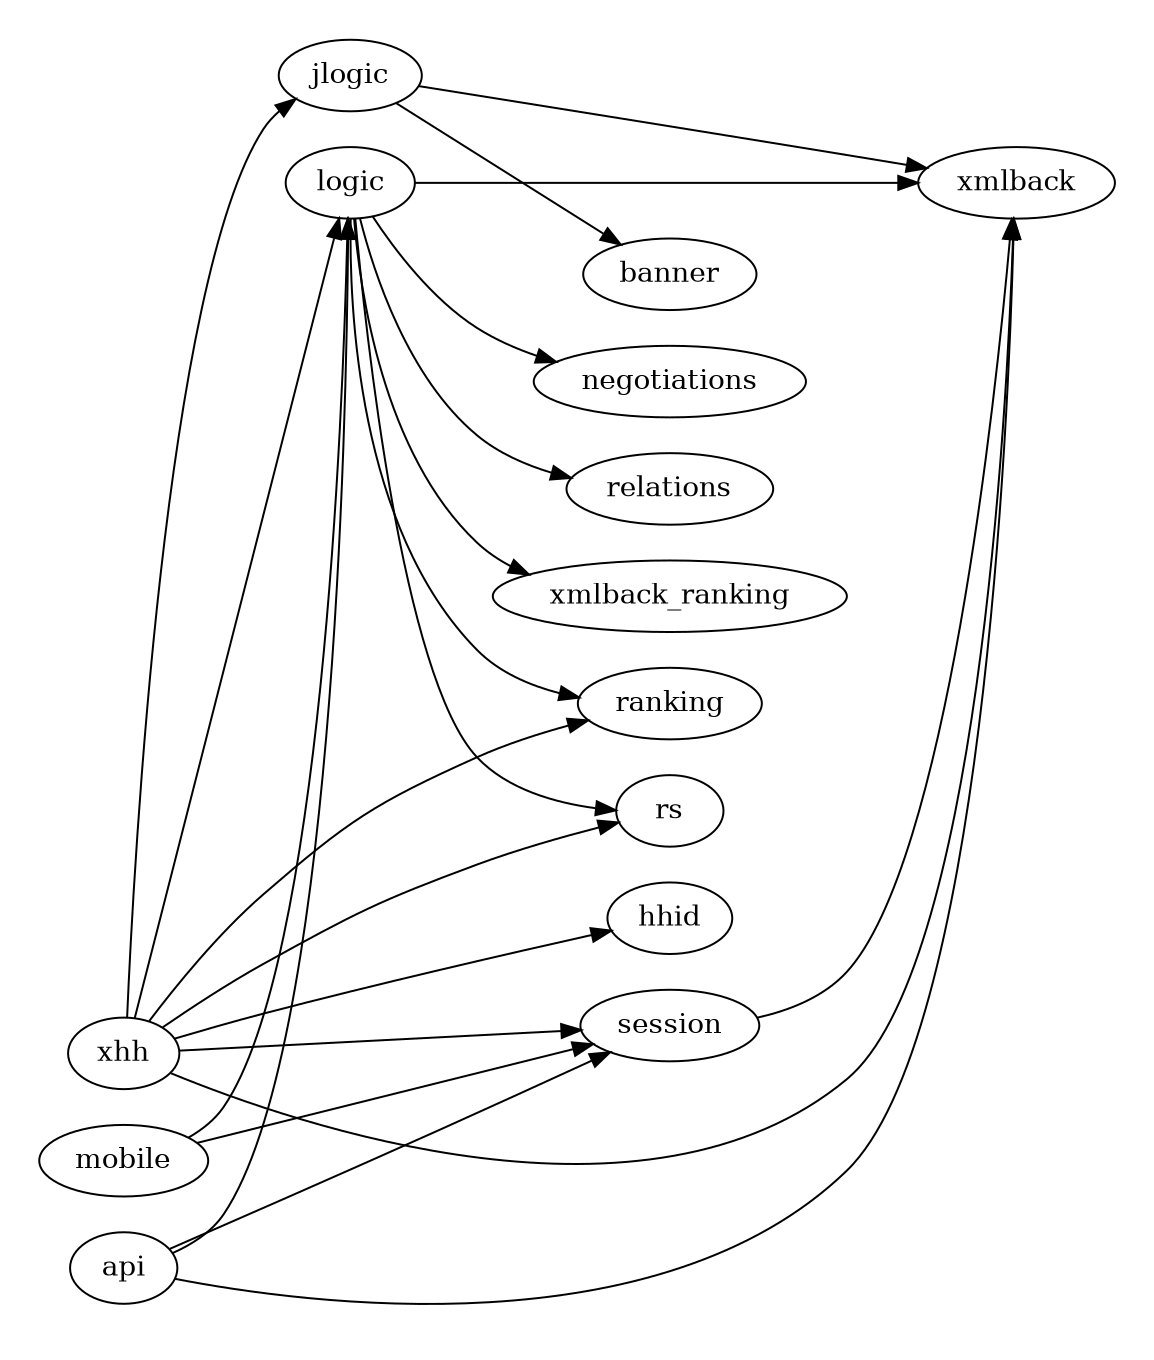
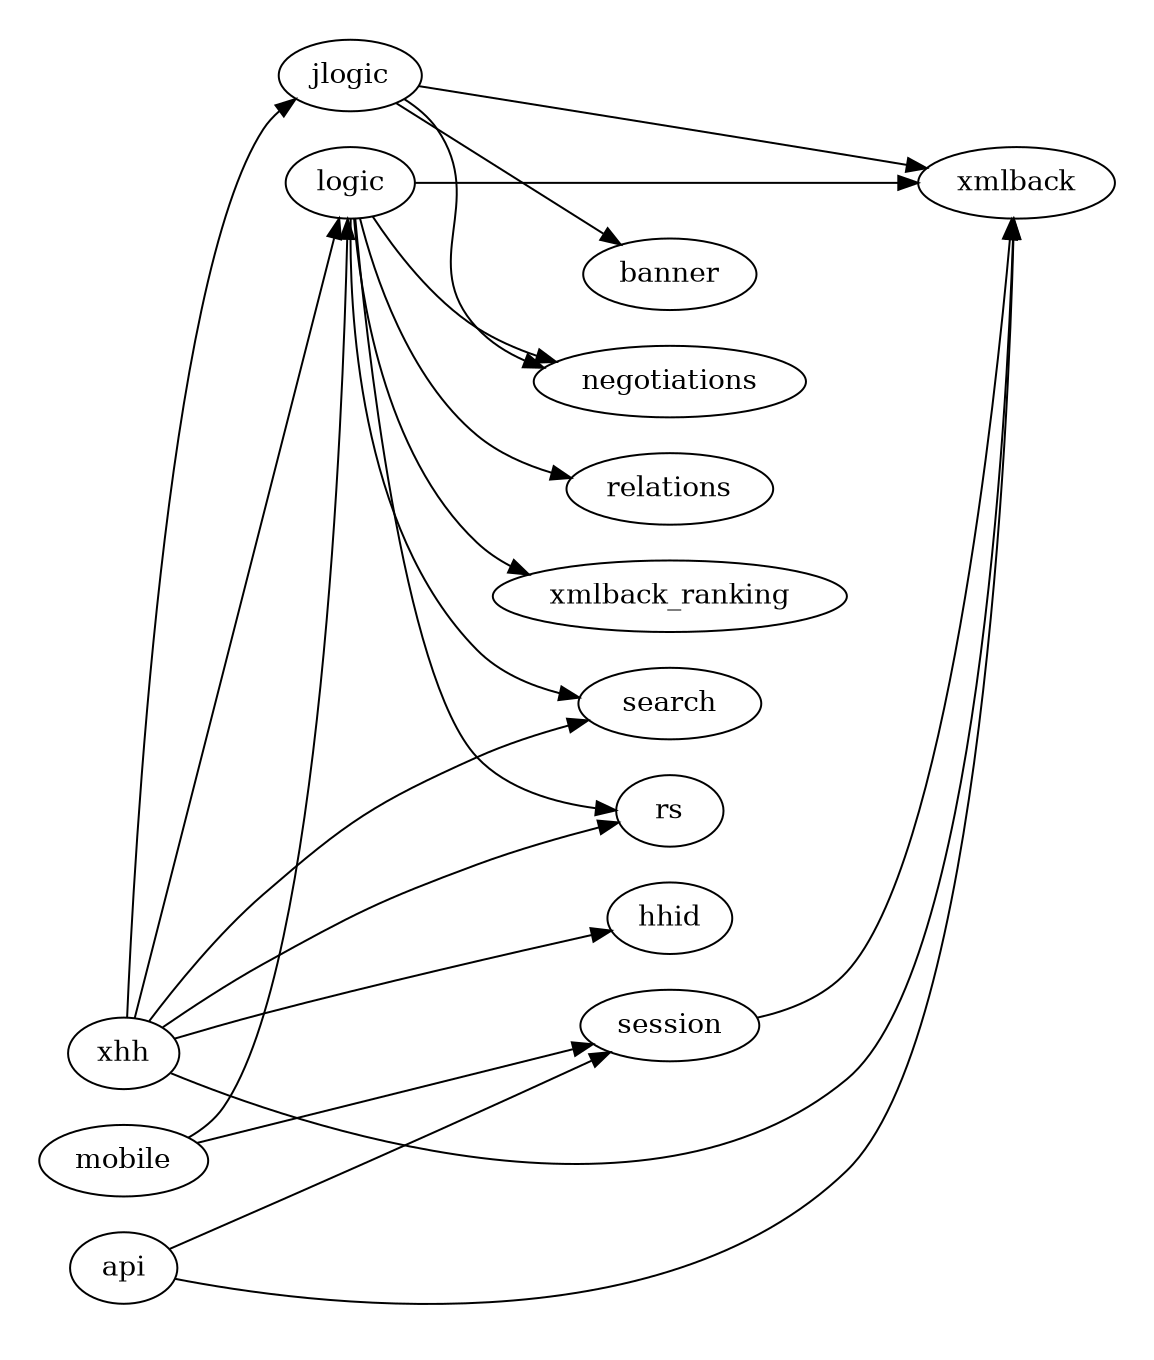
edge "jlogic" -> "negotiations": added
node "ranking": label "ranking" -> "search"
edge "api" -> "logic": removed
edge "xhh" -> "session": removed
